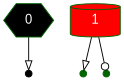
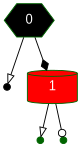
edge "0" -> "1": added
